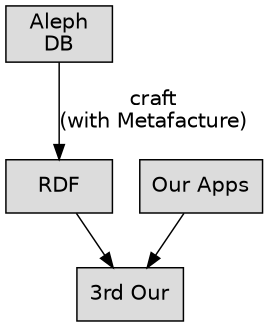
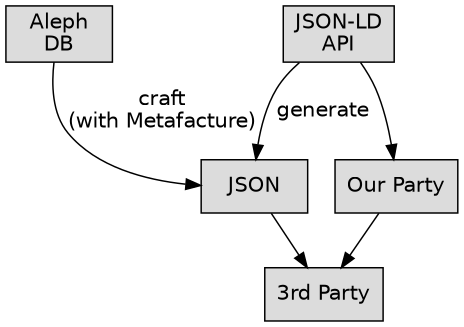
node "JSON-LD API": added
node "RDF": label "RDF" -> "JSON"
node "Our Apps": label "Our Apps" -> "Our Party"
node "3rd Our": label "3rd Our" -> "3rd Party"
